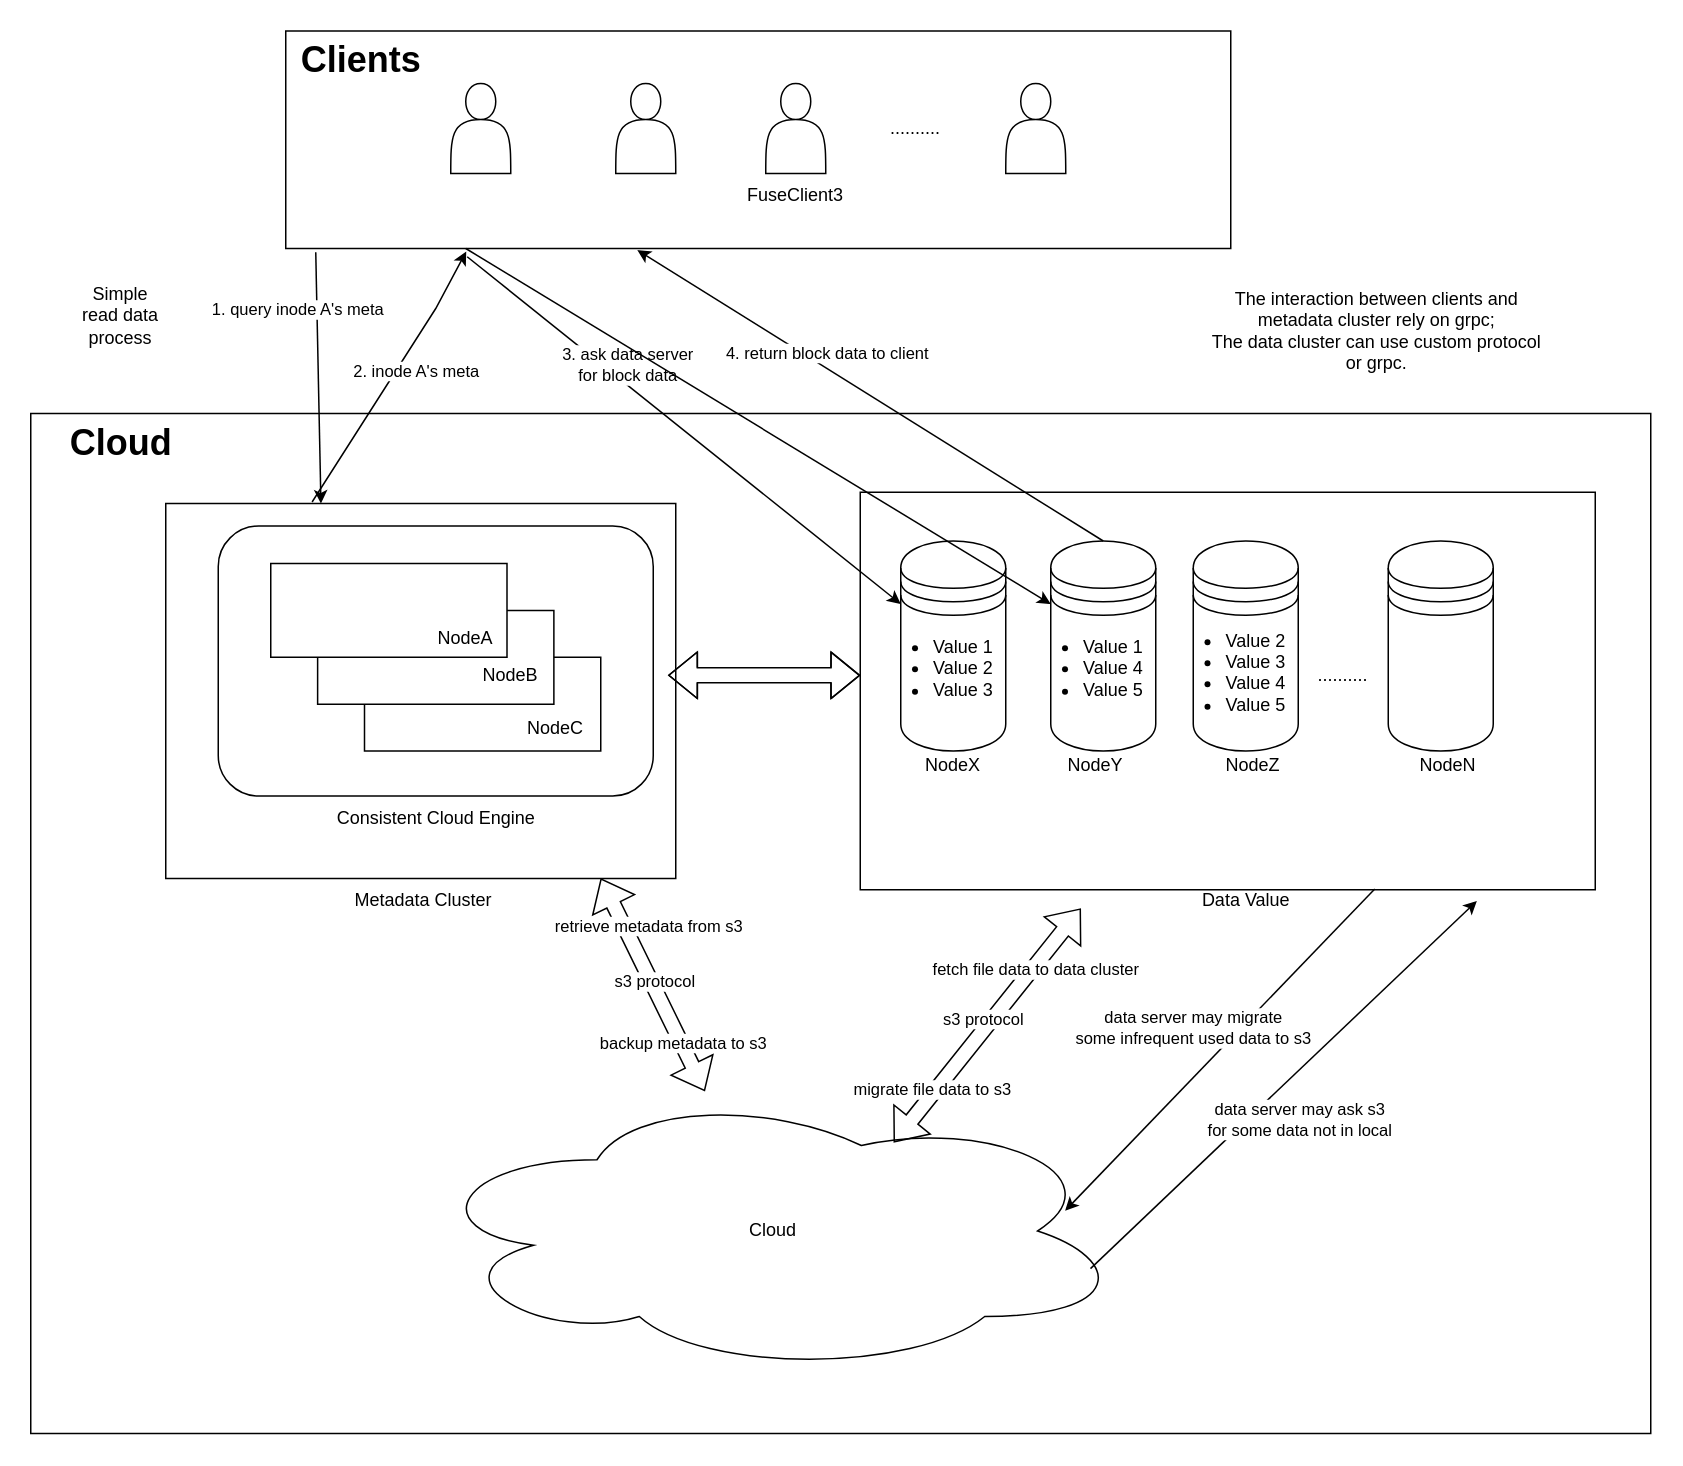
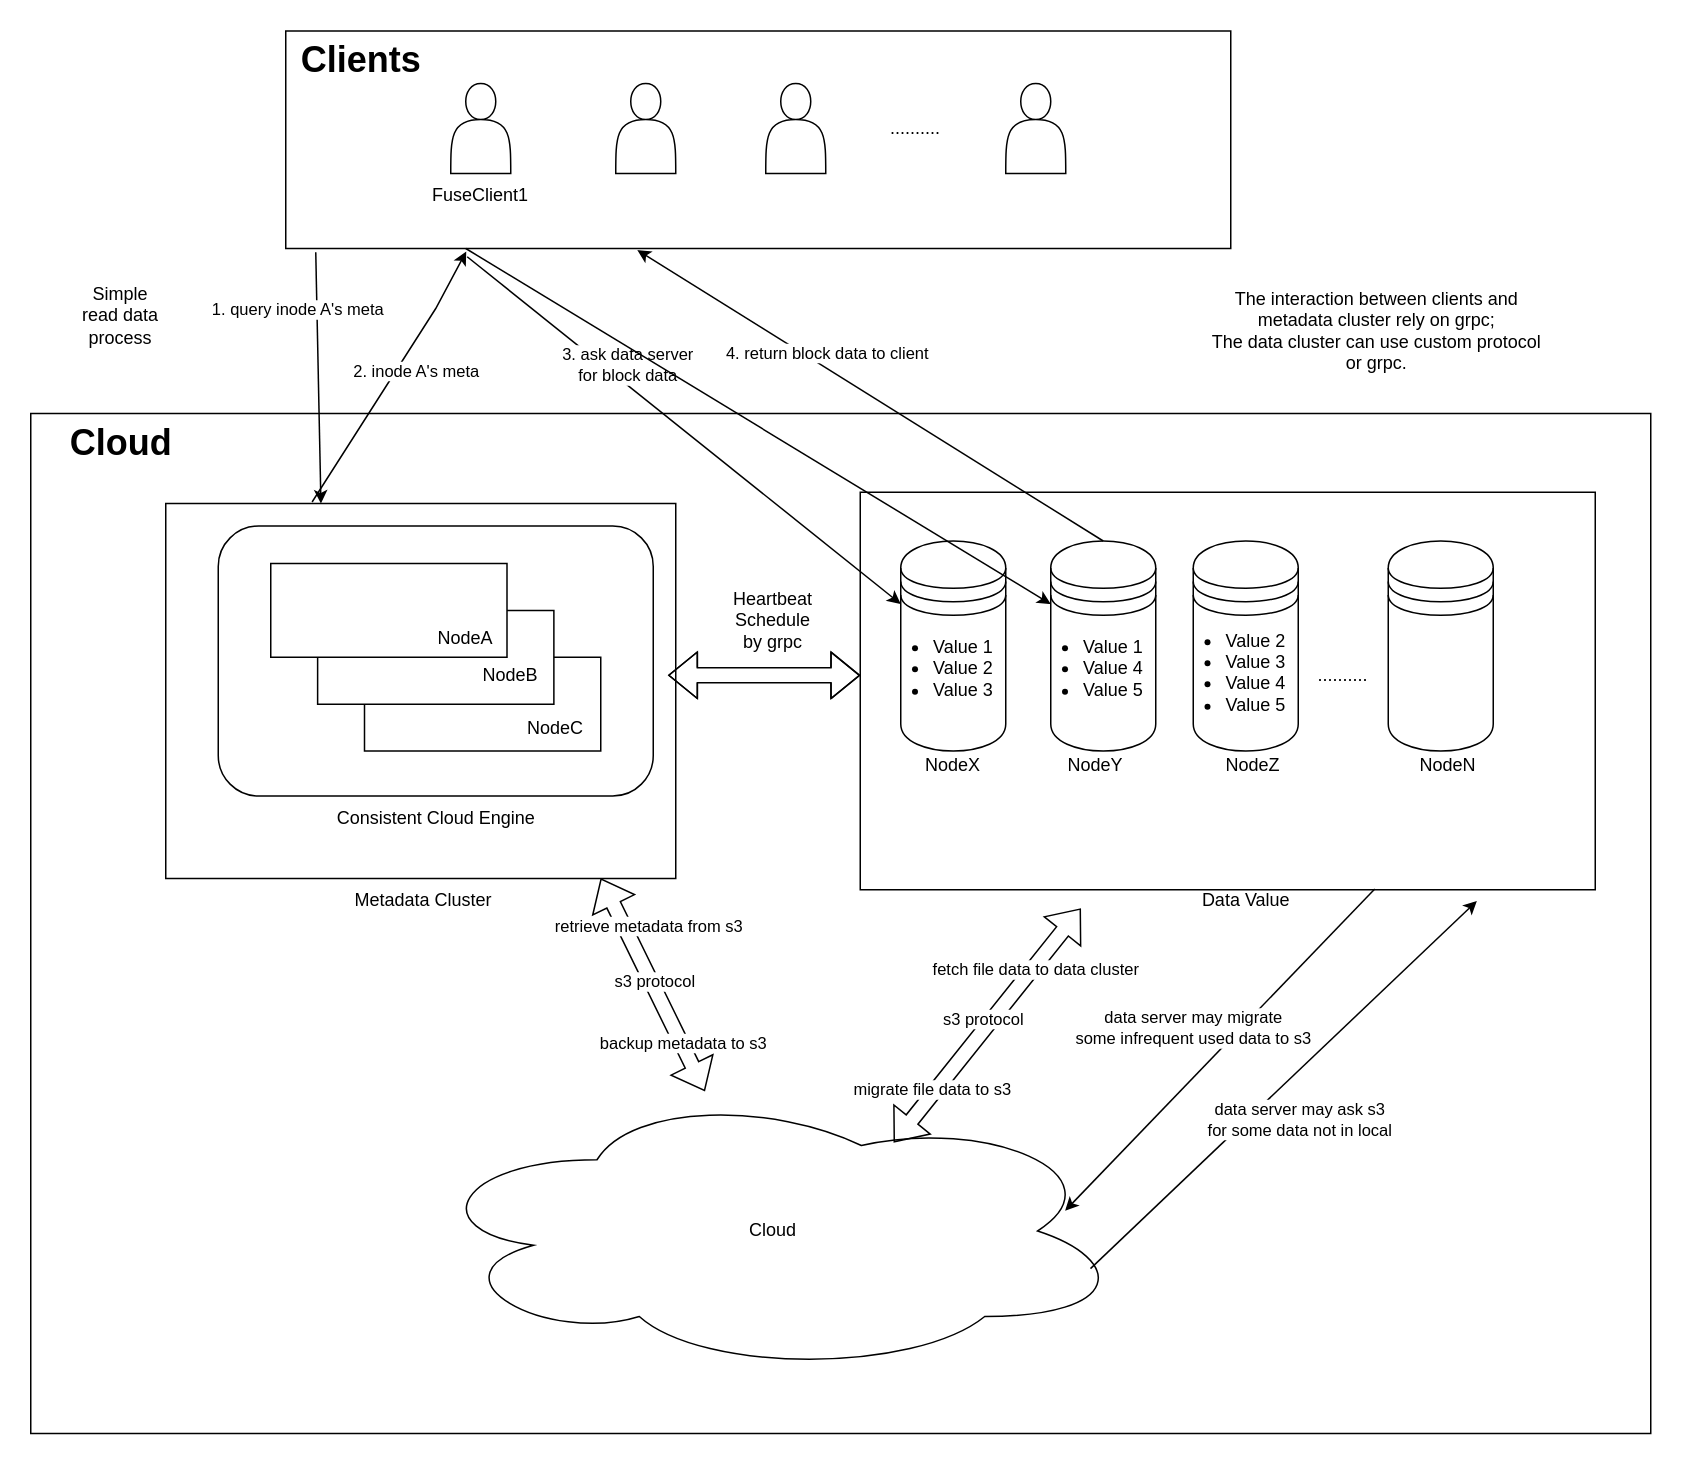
node "FuseClient1": added
node "FuseClient3": removed
node "Heartbeat Schedule by grpc": added
